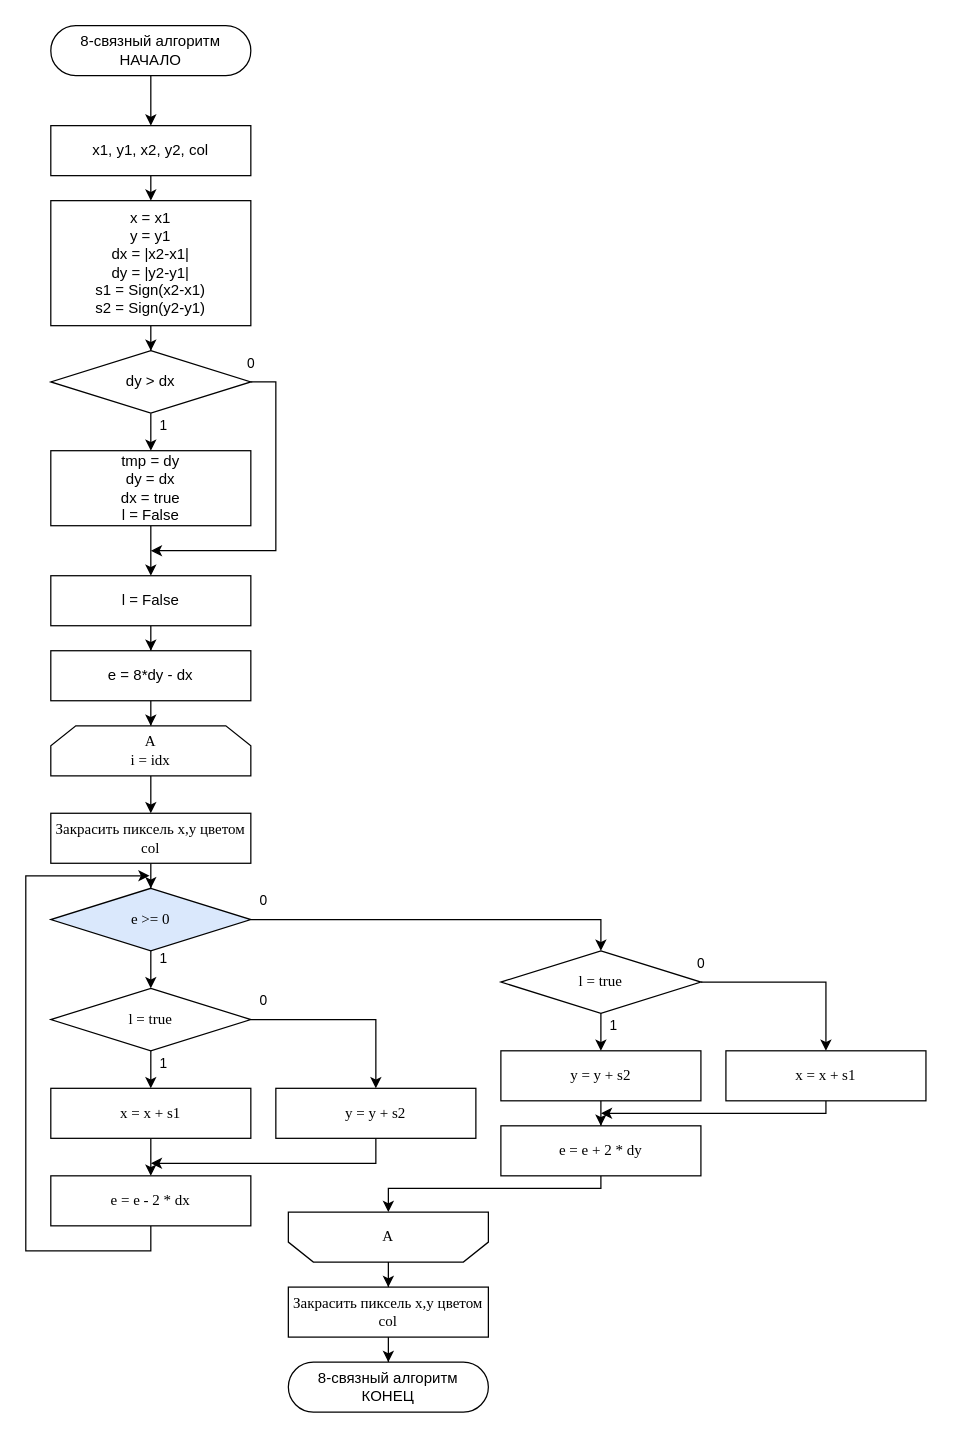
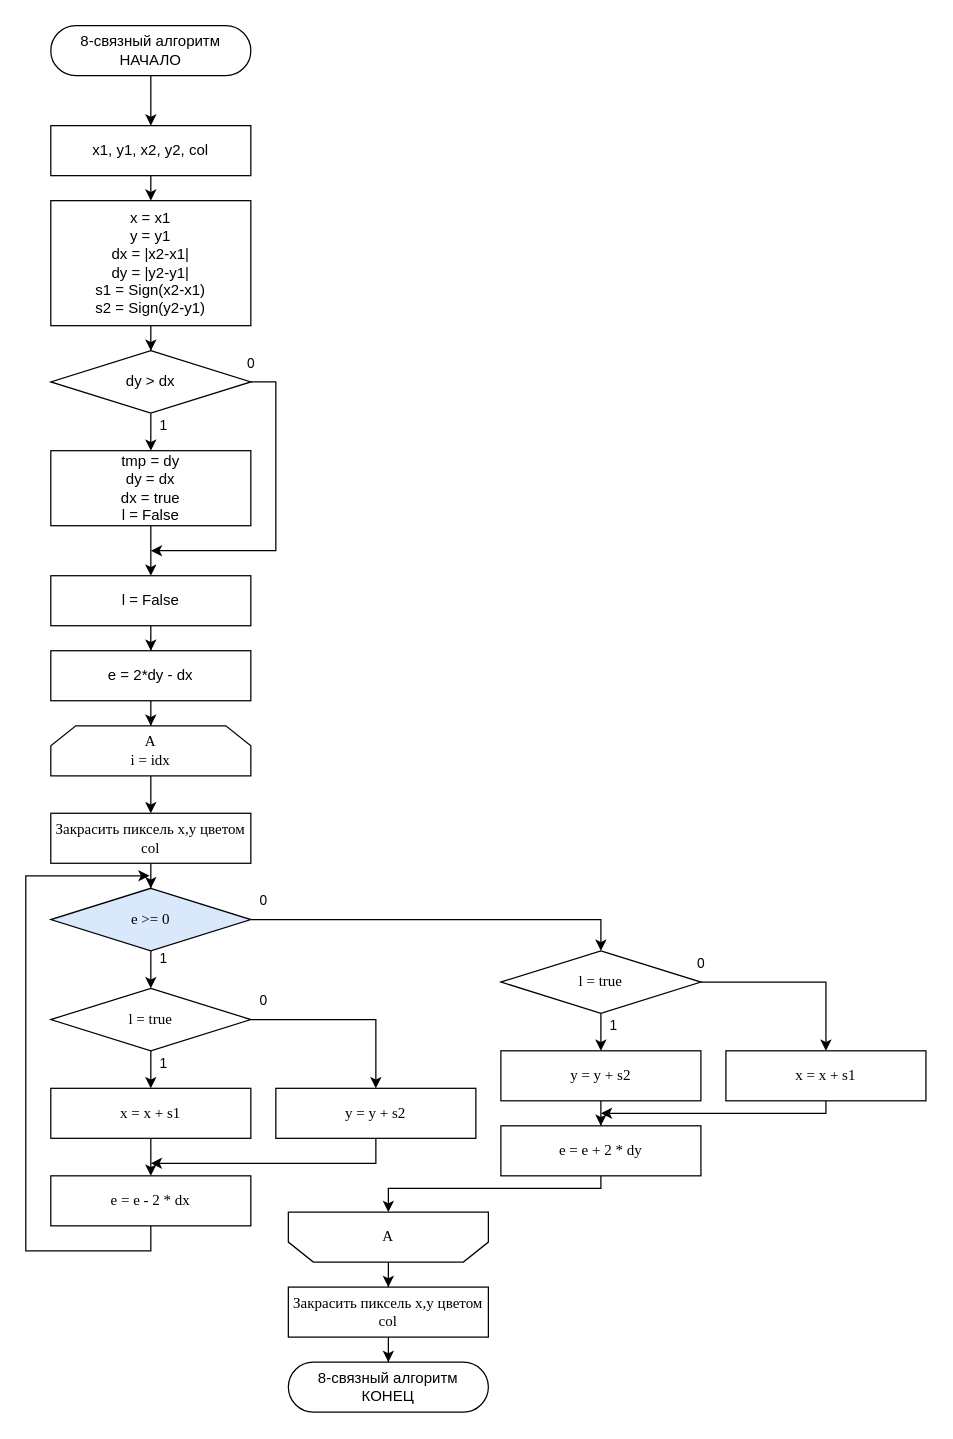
node "e = 8*dy - dx": label "e = 8*dy - dx" -> "e = 2*dy - dx"
